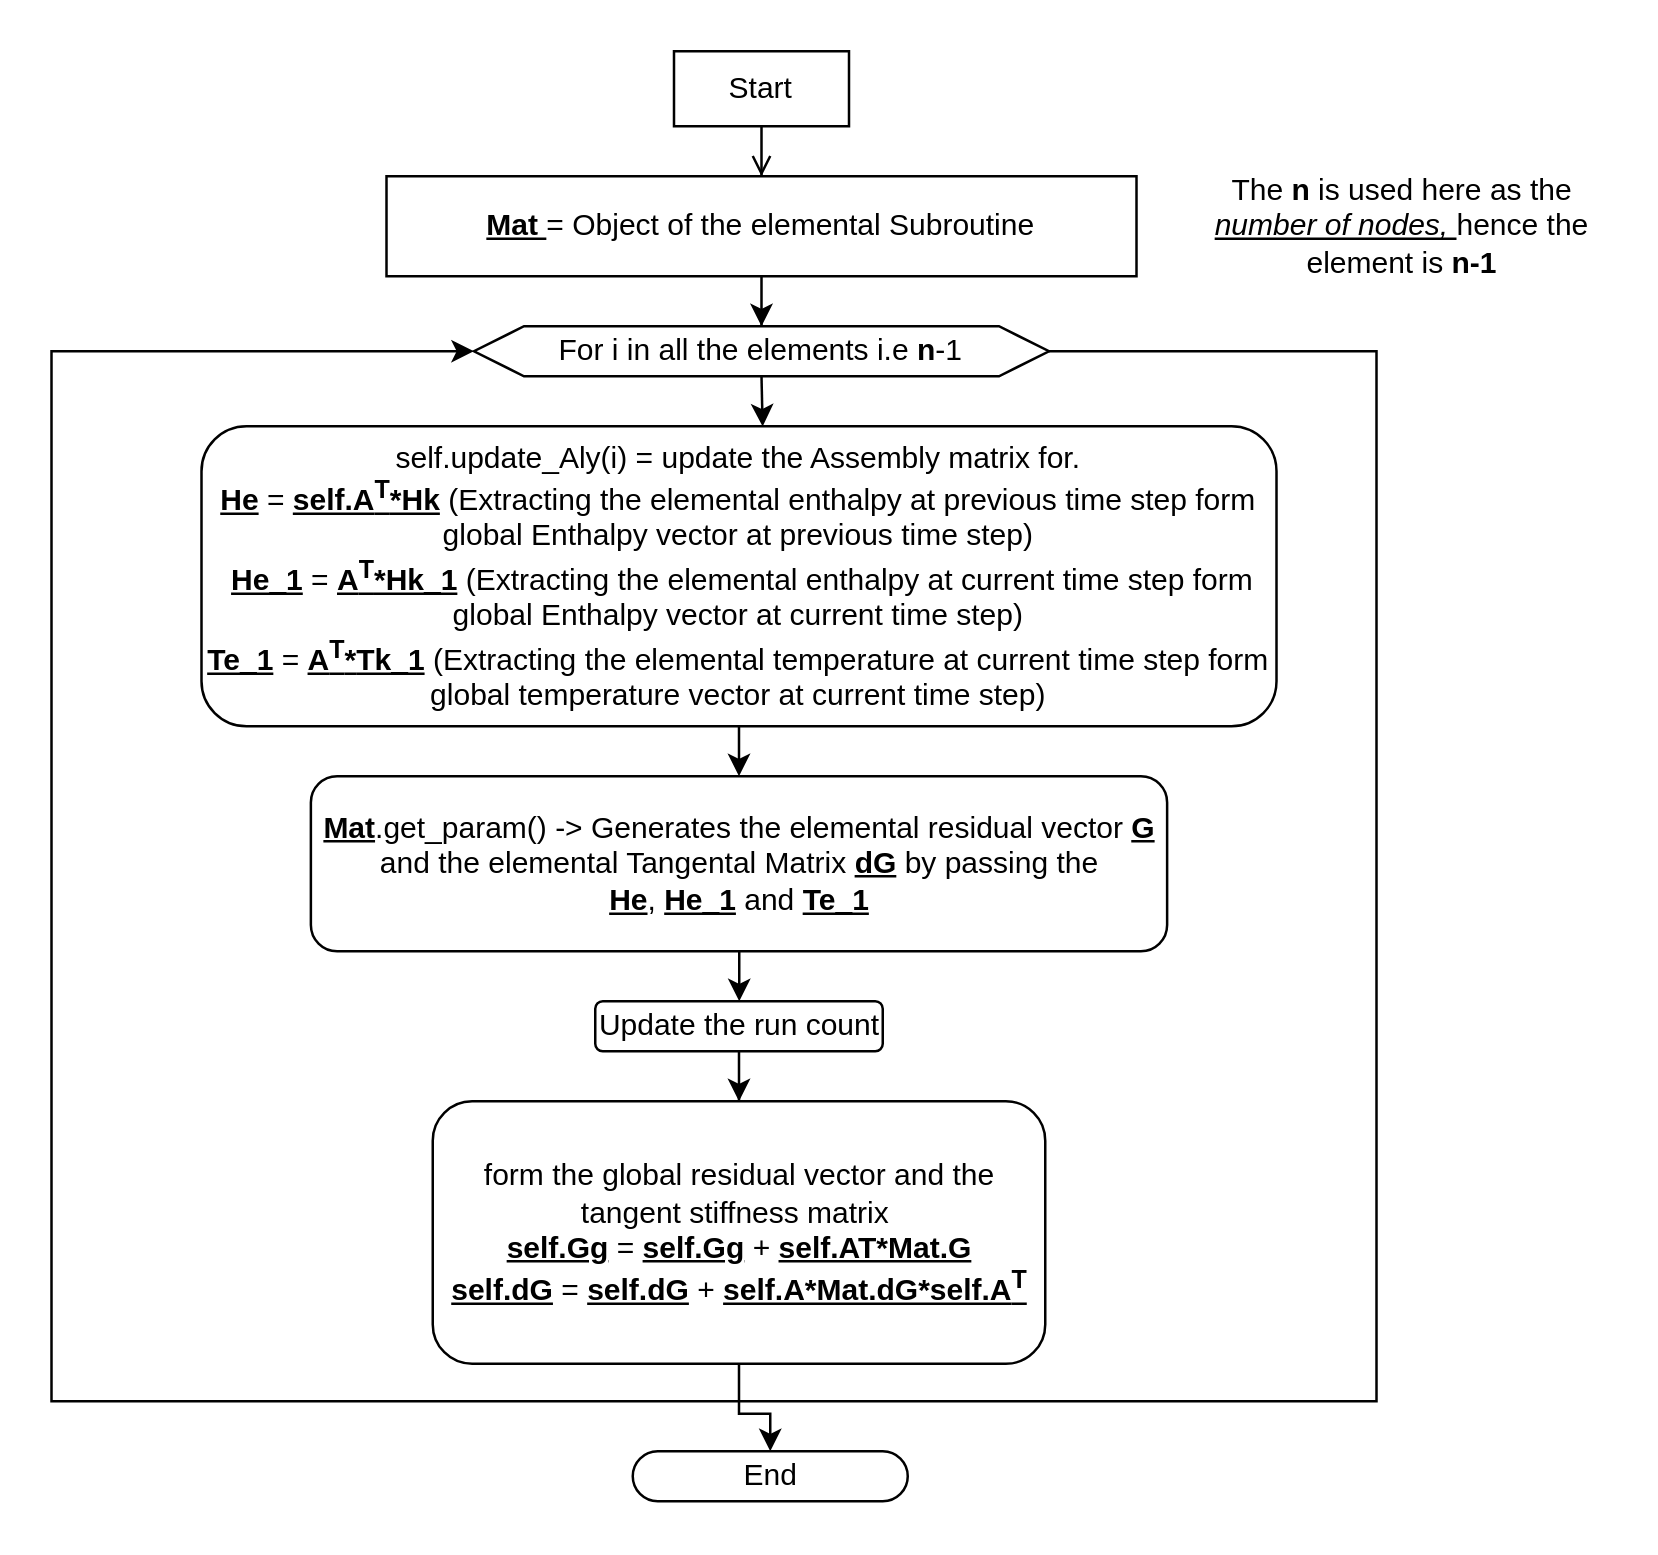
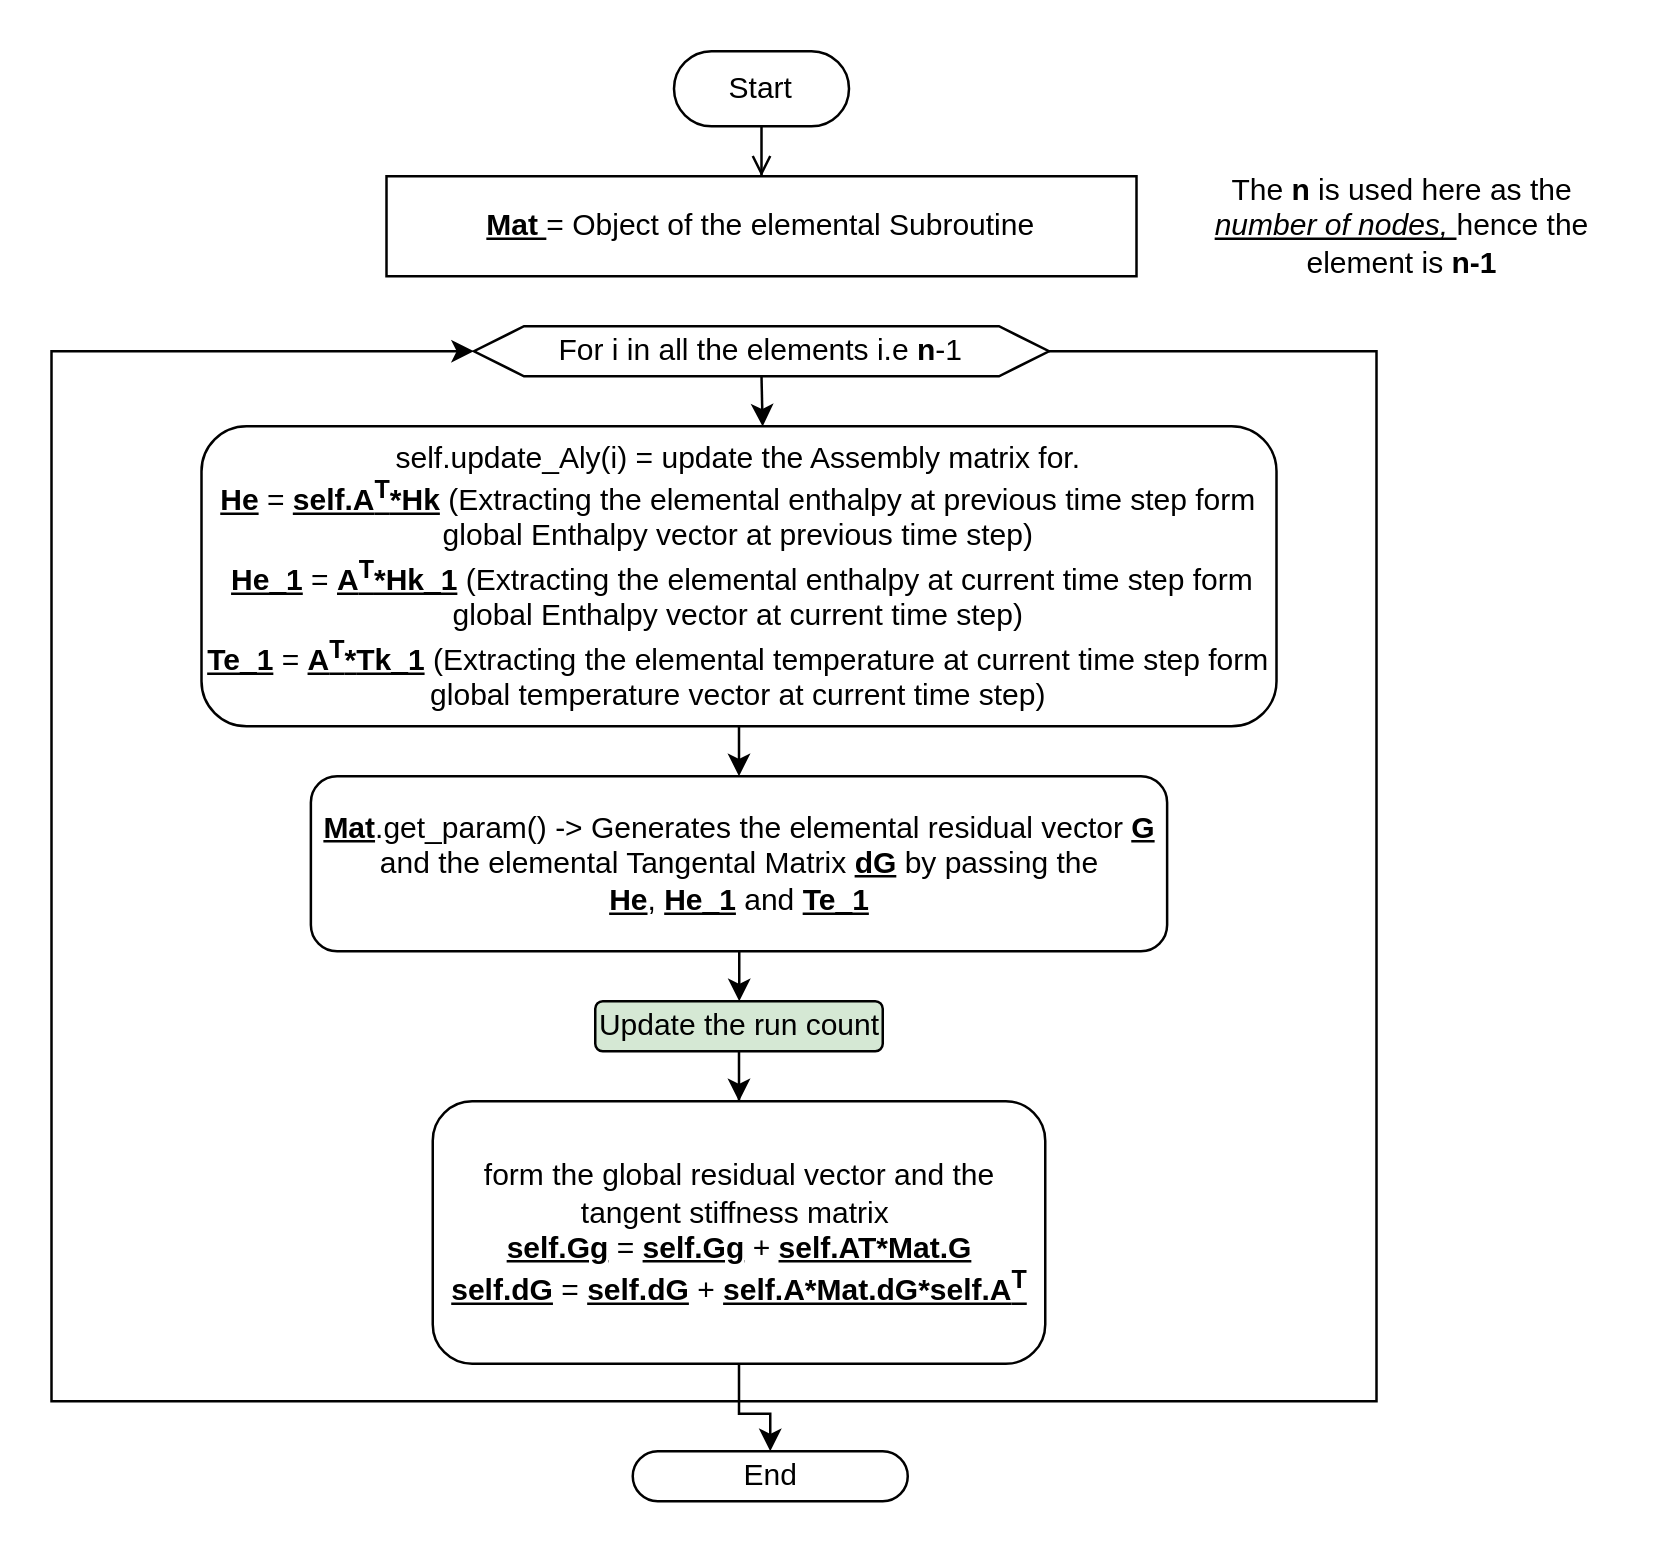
node "Start": shape rectangle -> rounded rectangle
edge "Mat = Object of the elemental Subroutine" -> "For i in all the elements i.e n-1": removed
node "Update the run count": fillcolor #ffffff -> #d5e8d4
